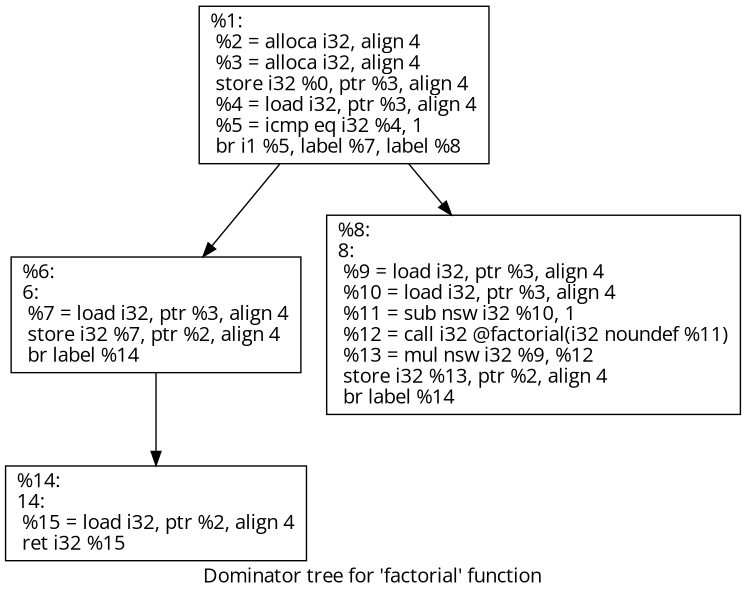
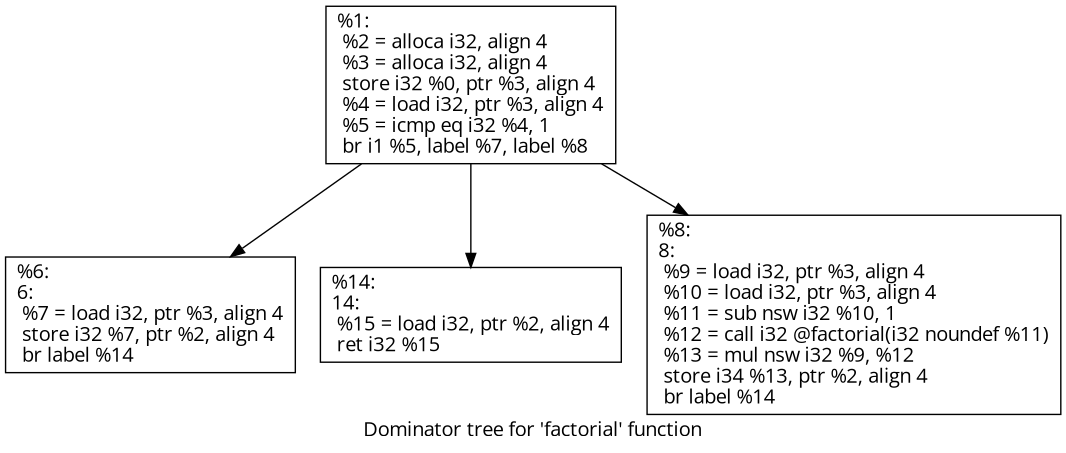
node "%8:": text "store i32 %13, ptr %2, align 4" -> "store i34 %13, ptr %2, align 4"
edge "%6:" -> "%14:": now "%1:" -> "%14:"
